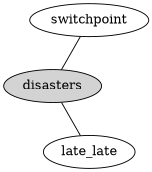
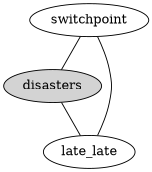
edge "switchpoint" -- "late_late": added
